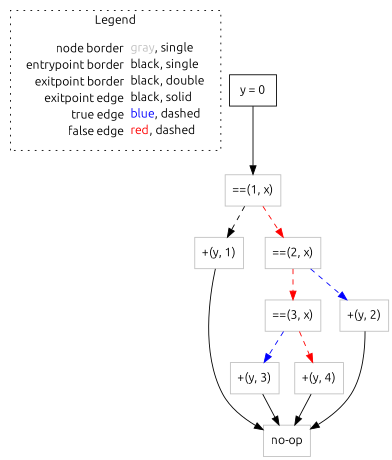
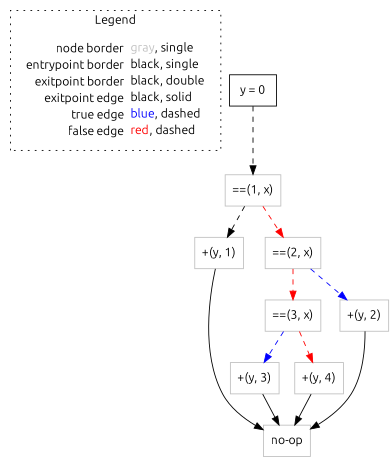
edge "y = 0" -> "==(1, x)": style solid -> dashed
